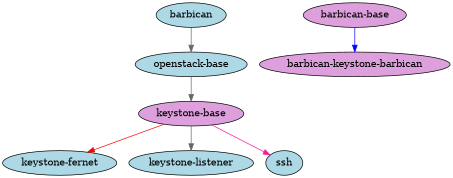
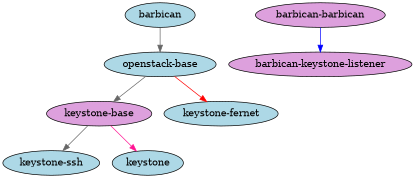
node "barbican-base": label "barbican-base" -> "barbican-barbican"
node "barbican-keystone-barbican": label "barbican-keystone-barbican" -> "barbican-keystone-listener"
edge "keystone-base" -> "keystone-fernet": now "openstack-base" -> "keystone-fernet"
node "keystone-listener": label "keystone-listener" -> "keystone-ssh"
node "ssh": label "ssh" -> "keystone"
